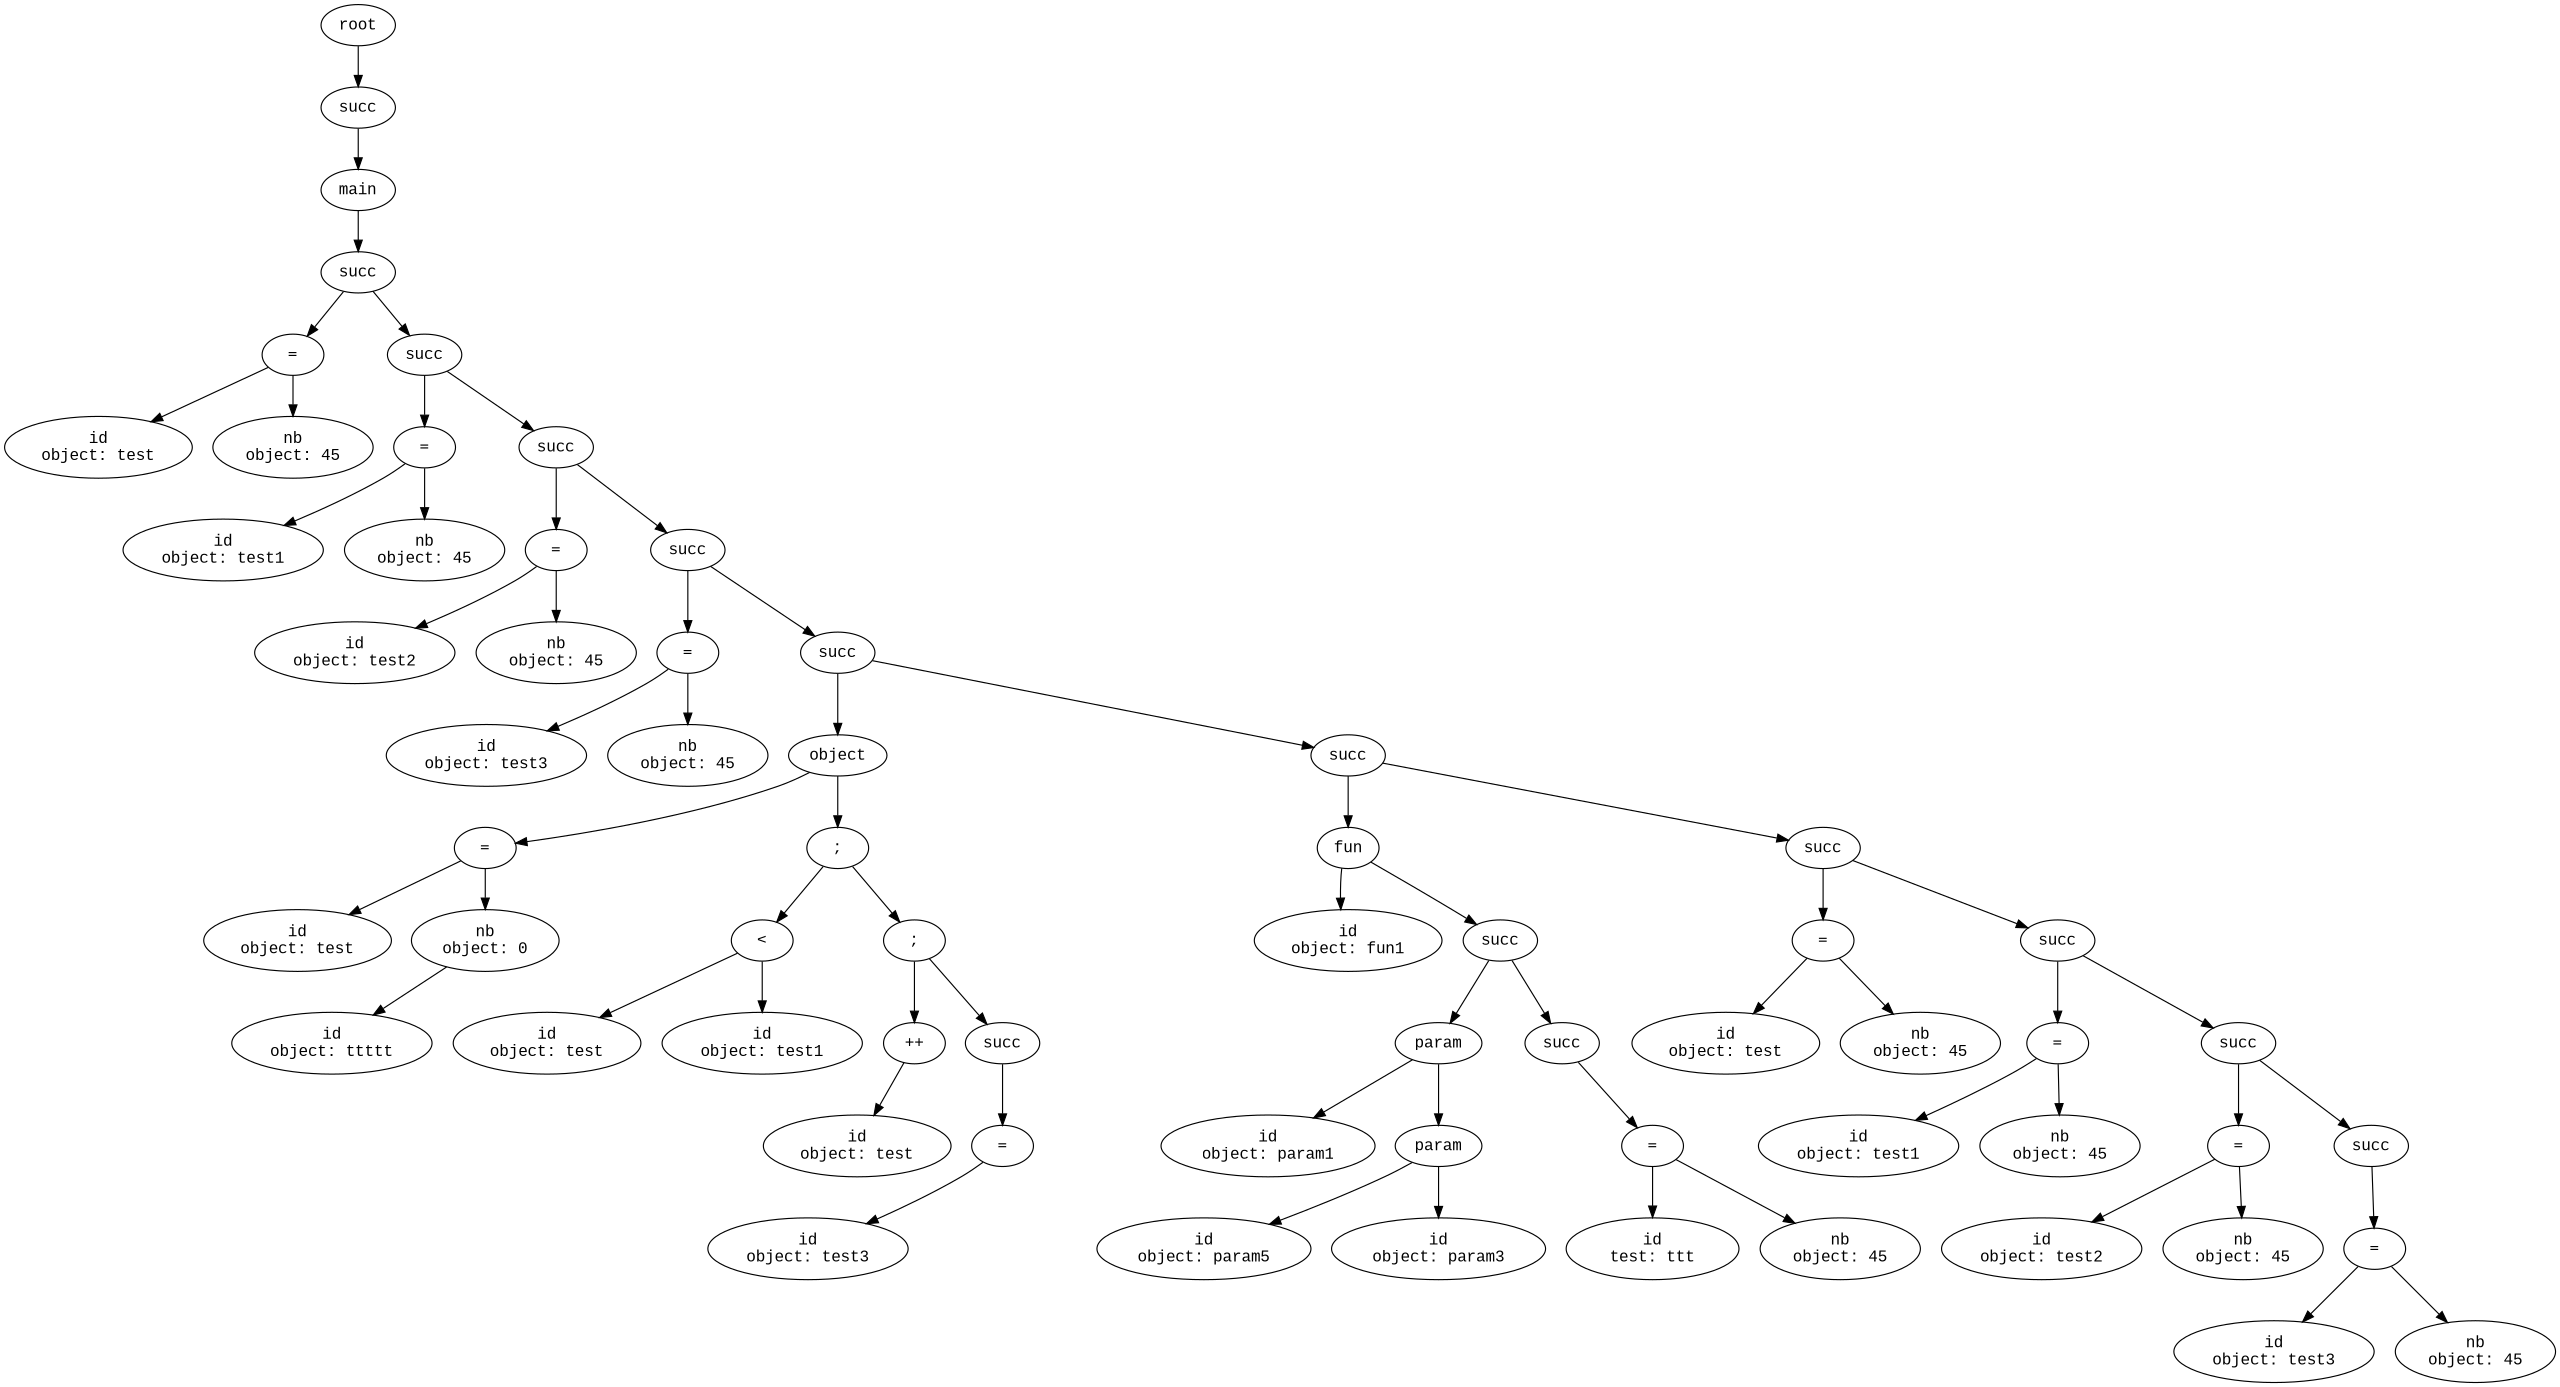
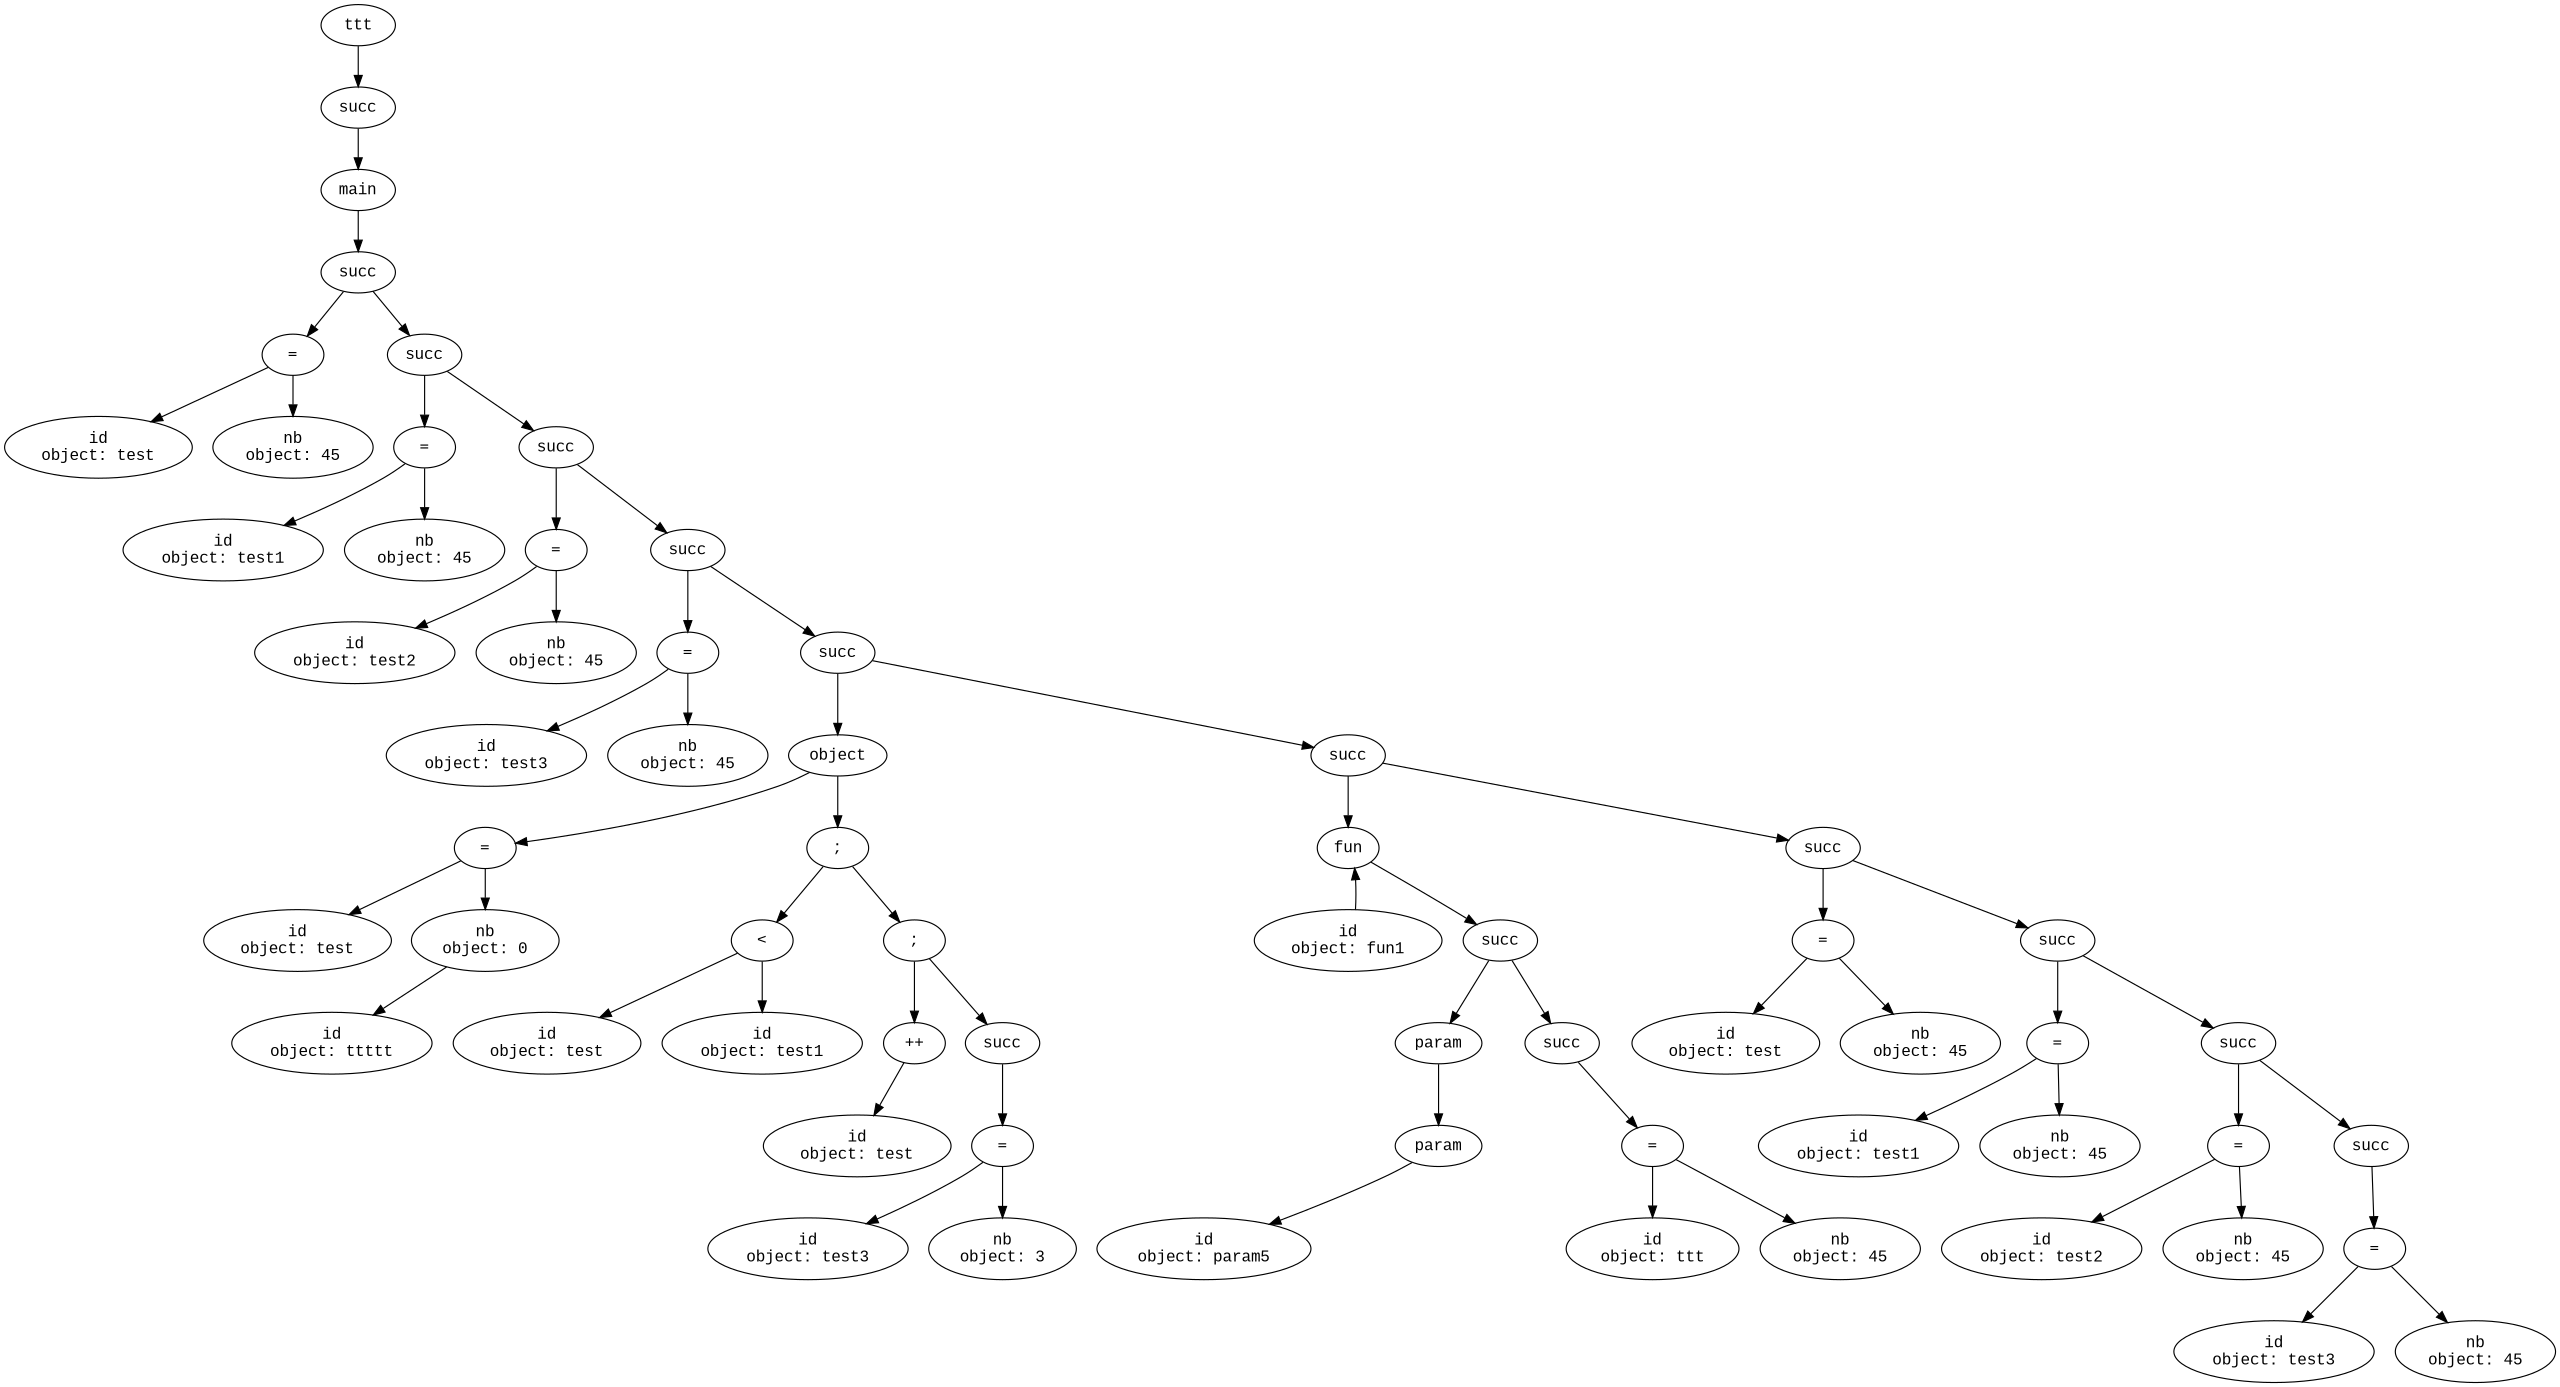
node "root": label "root" -> "ttt"
edge "fun" -> "id object: fun1": reversed
node "id object: param1": removed
node "nb object: 3": added
node "id object: param3": removed
node "id test: ttt": label "id test: ttt" -> "id object: ttt"
